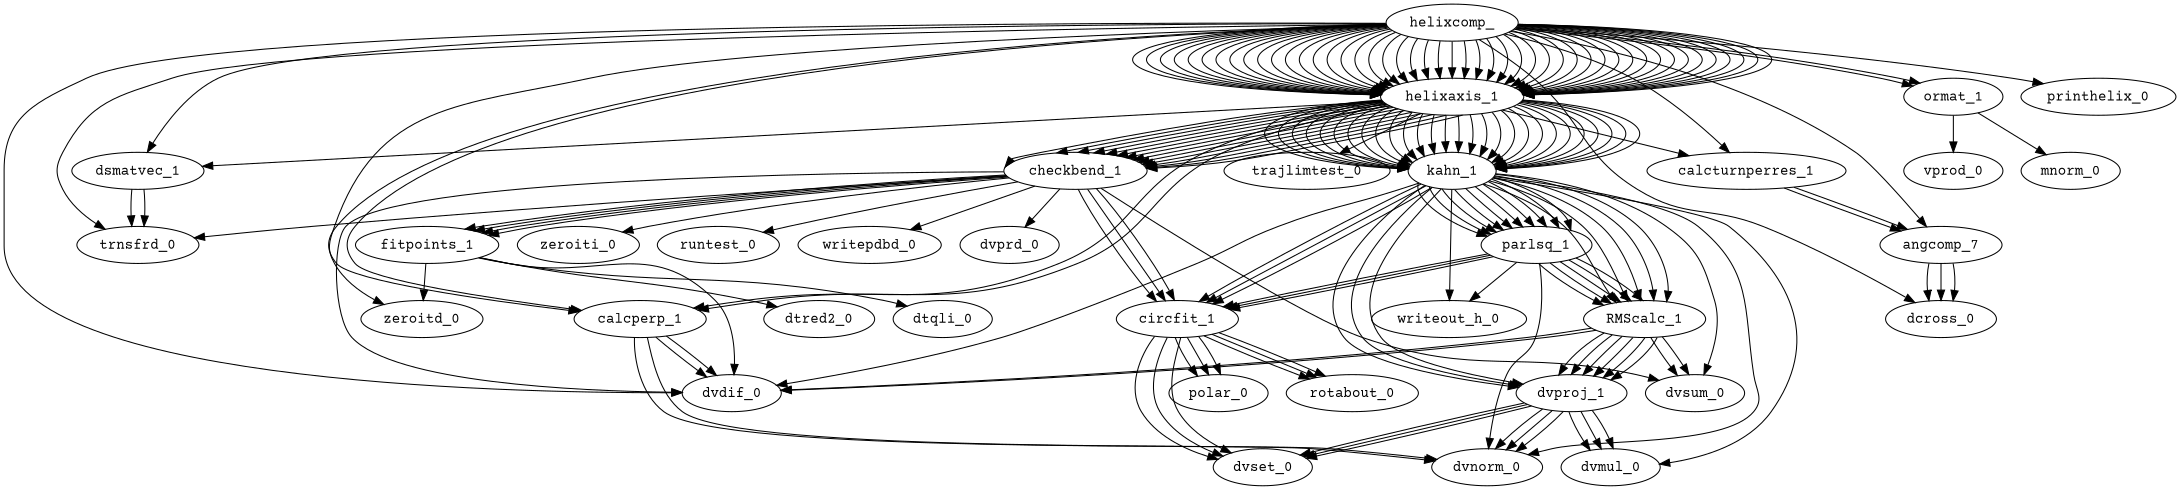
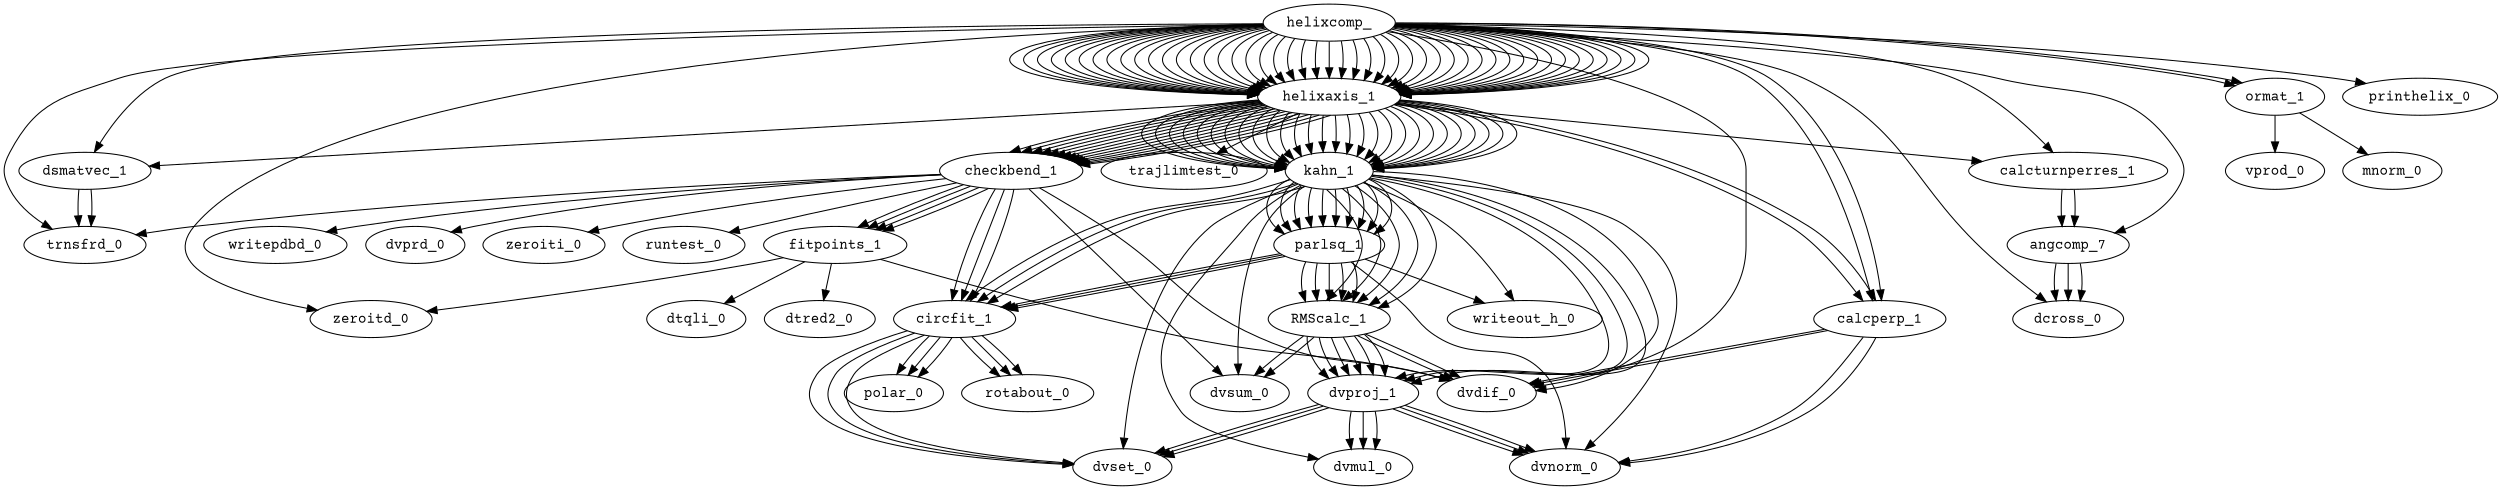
edge "kahn_1" -> "dvset_0": added
